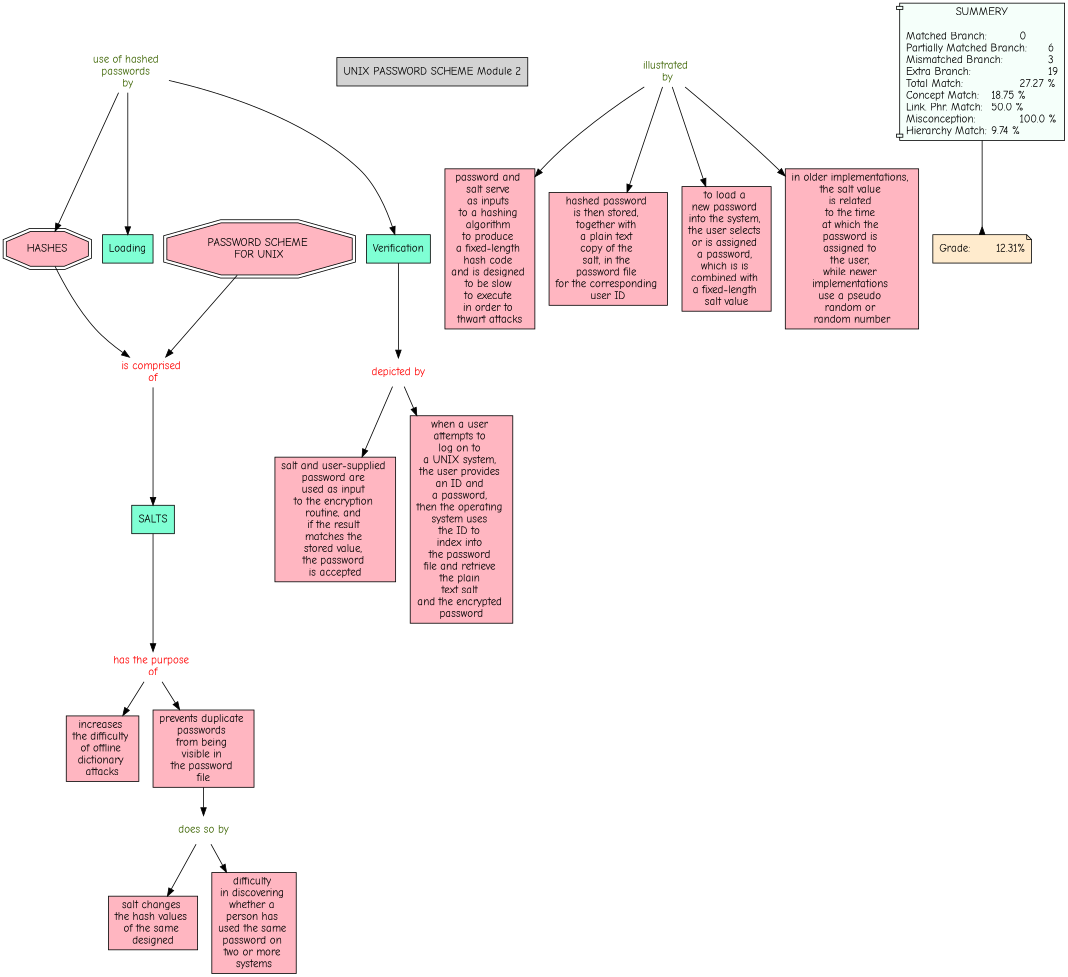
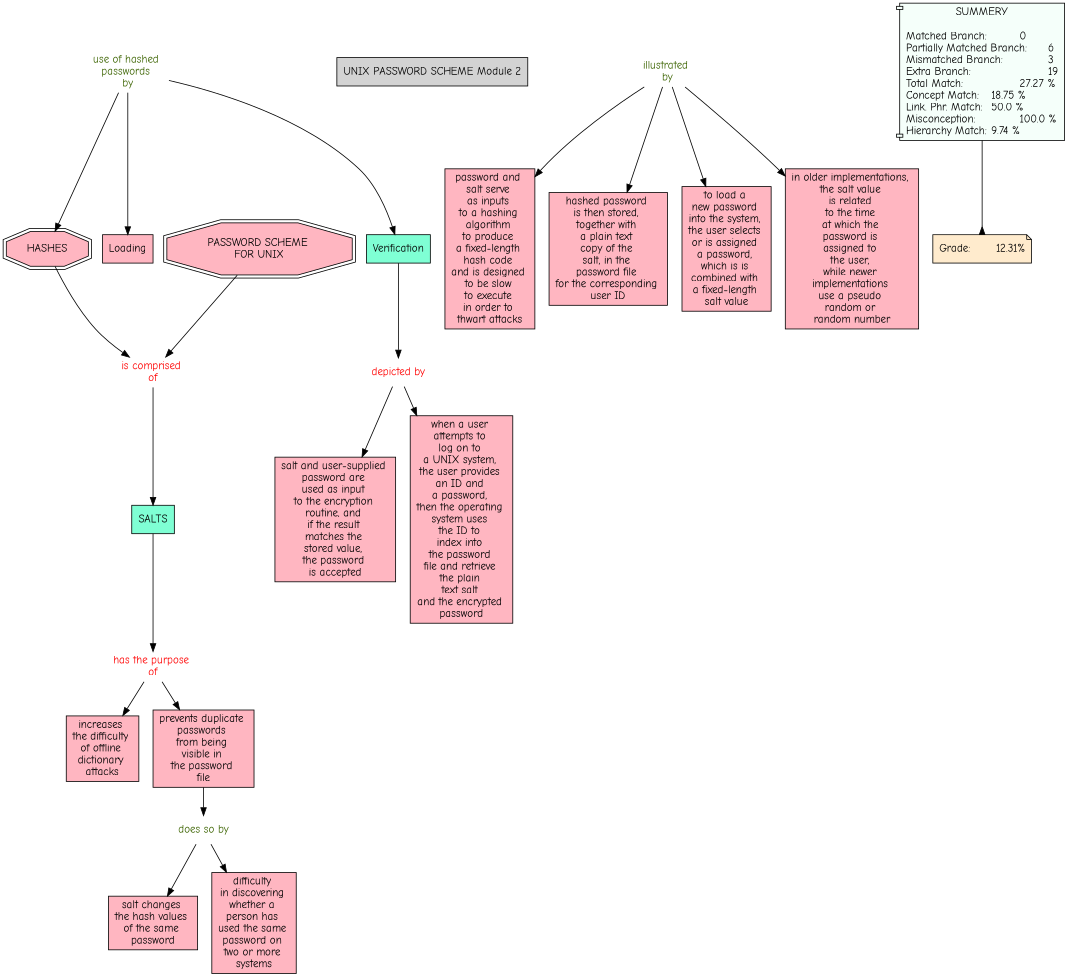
node "Loading": fillcolor aquamarine -> #ffb6c1
node "salt changes the hash values of the same designed": label "salt changes the hash values of the same designed" -> "salt changes the hash values of the same password"
